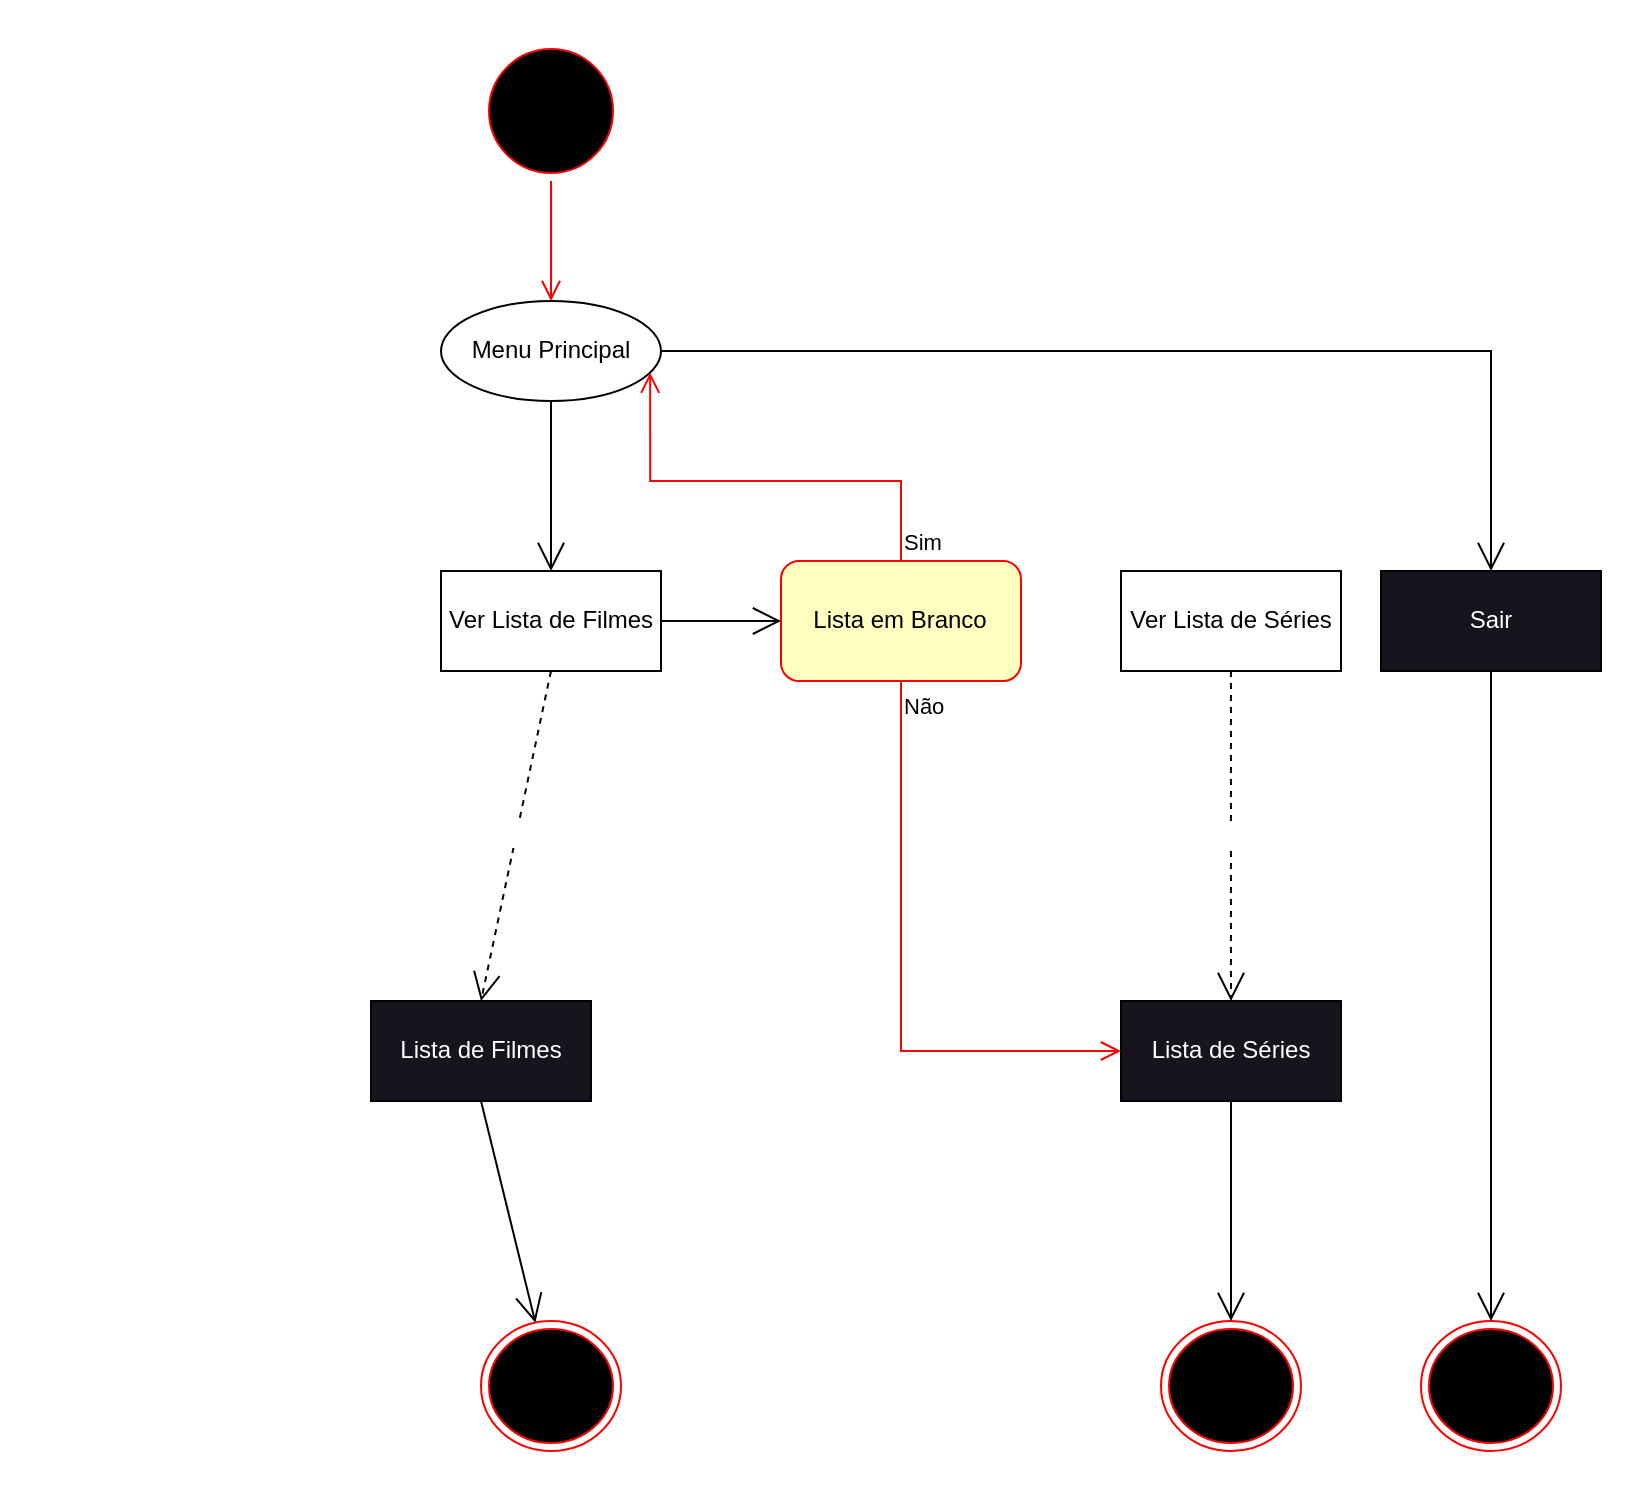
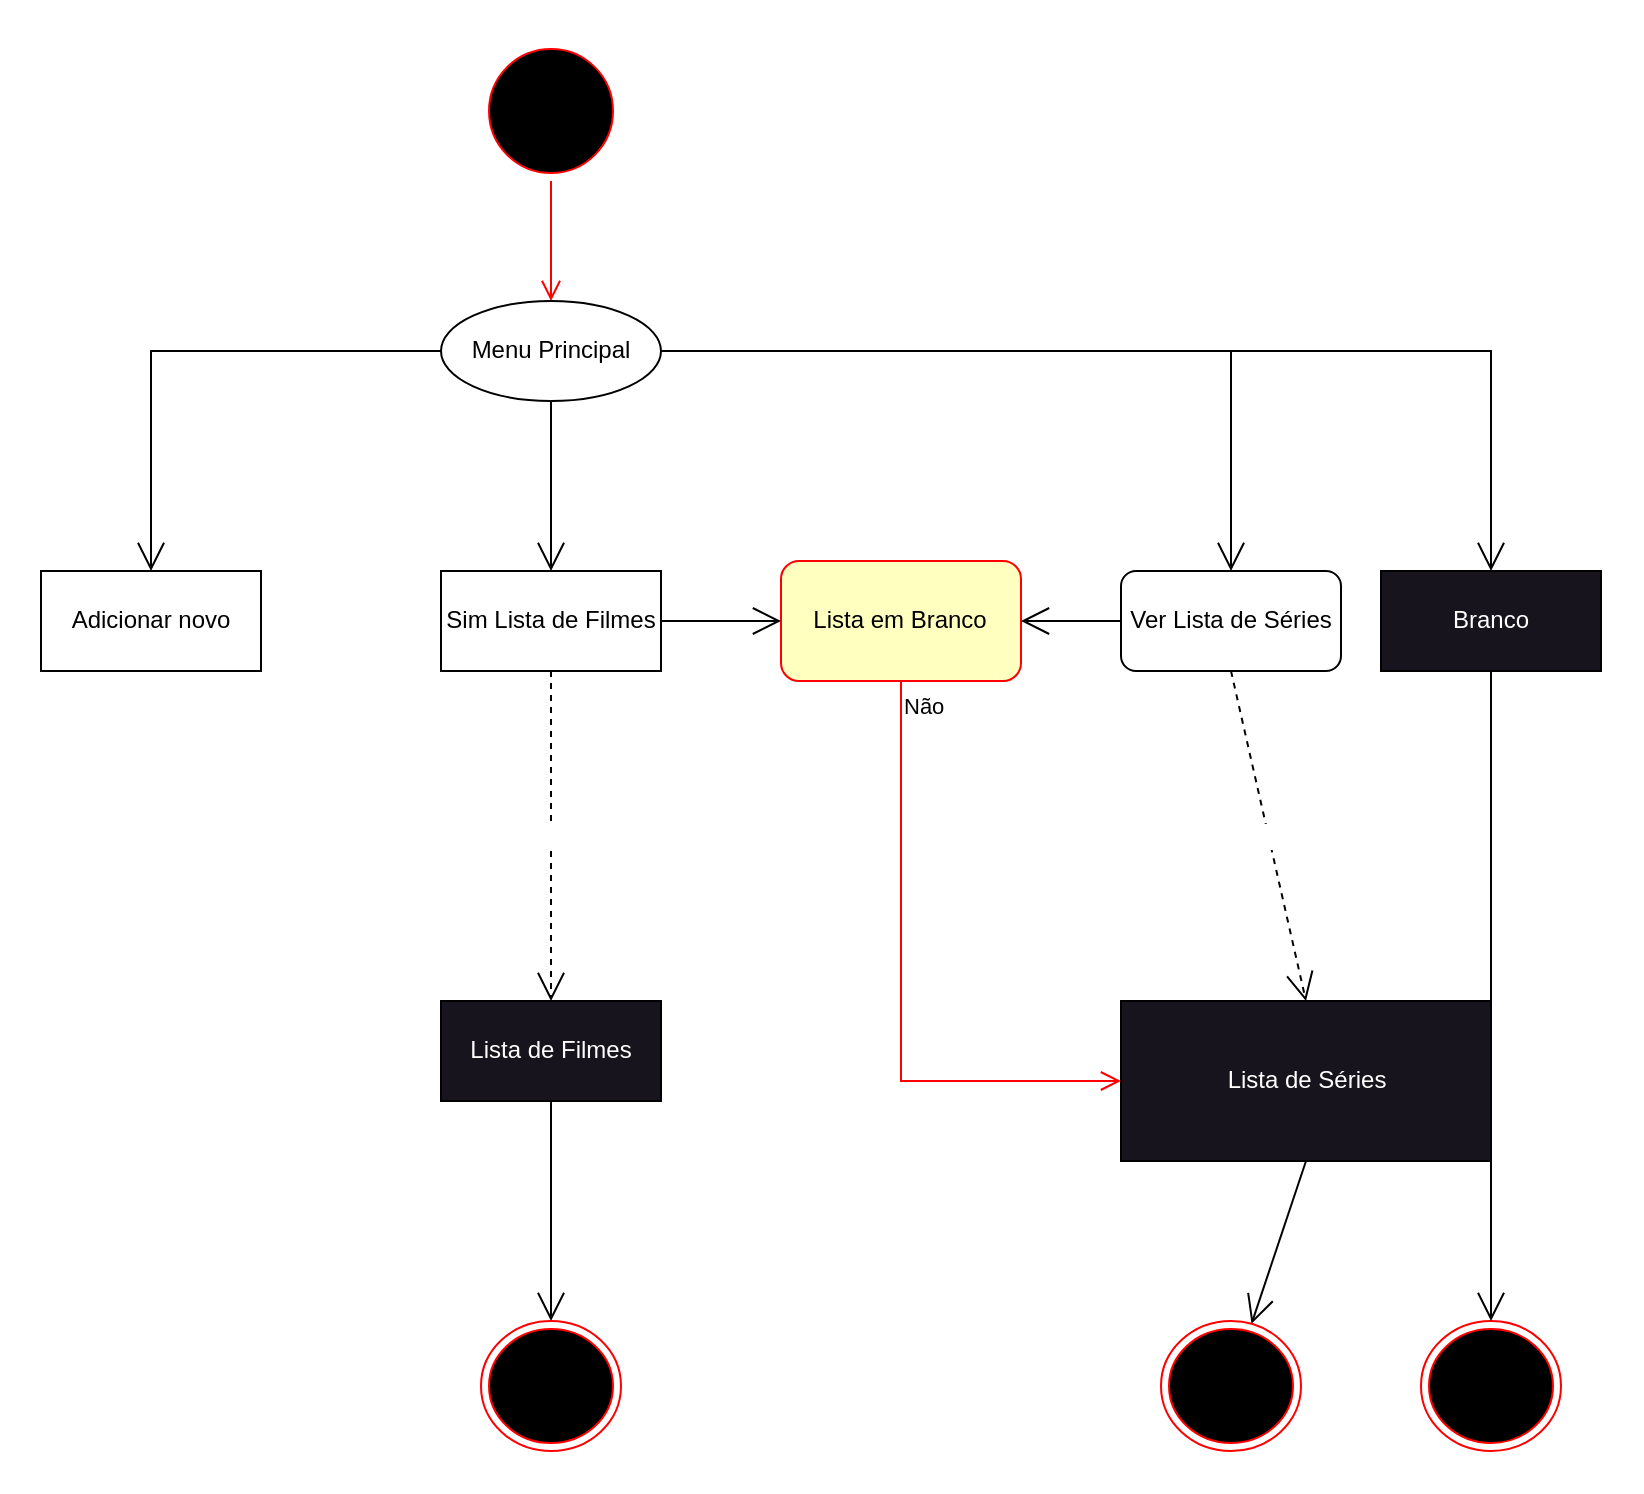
edge "Menu Principal" -> "Adicionar novo": added
edge "Menu Principal" -> "Ver Lista de Séries": added
edge "Lista em Branco" -> "Menu Principal": removed, label "Sim"
node "Adicionar novo": added
node "Ver Lista de Filmes": label "Ver Lista de Filmes" -> "Sim Lista de Filmes"
edge "Ver Lista de Séries" -> "Lista em Branco": added
node "Ver Lista de Séries": shape rectangle -> rounded rectangle
node "Sair": label "Sair" -> "Branco"
node "Lista de Filmes": moved (481, 1051) -> (551, 1051)
node "Lista de Séries": size 220x100 -> 370x160
